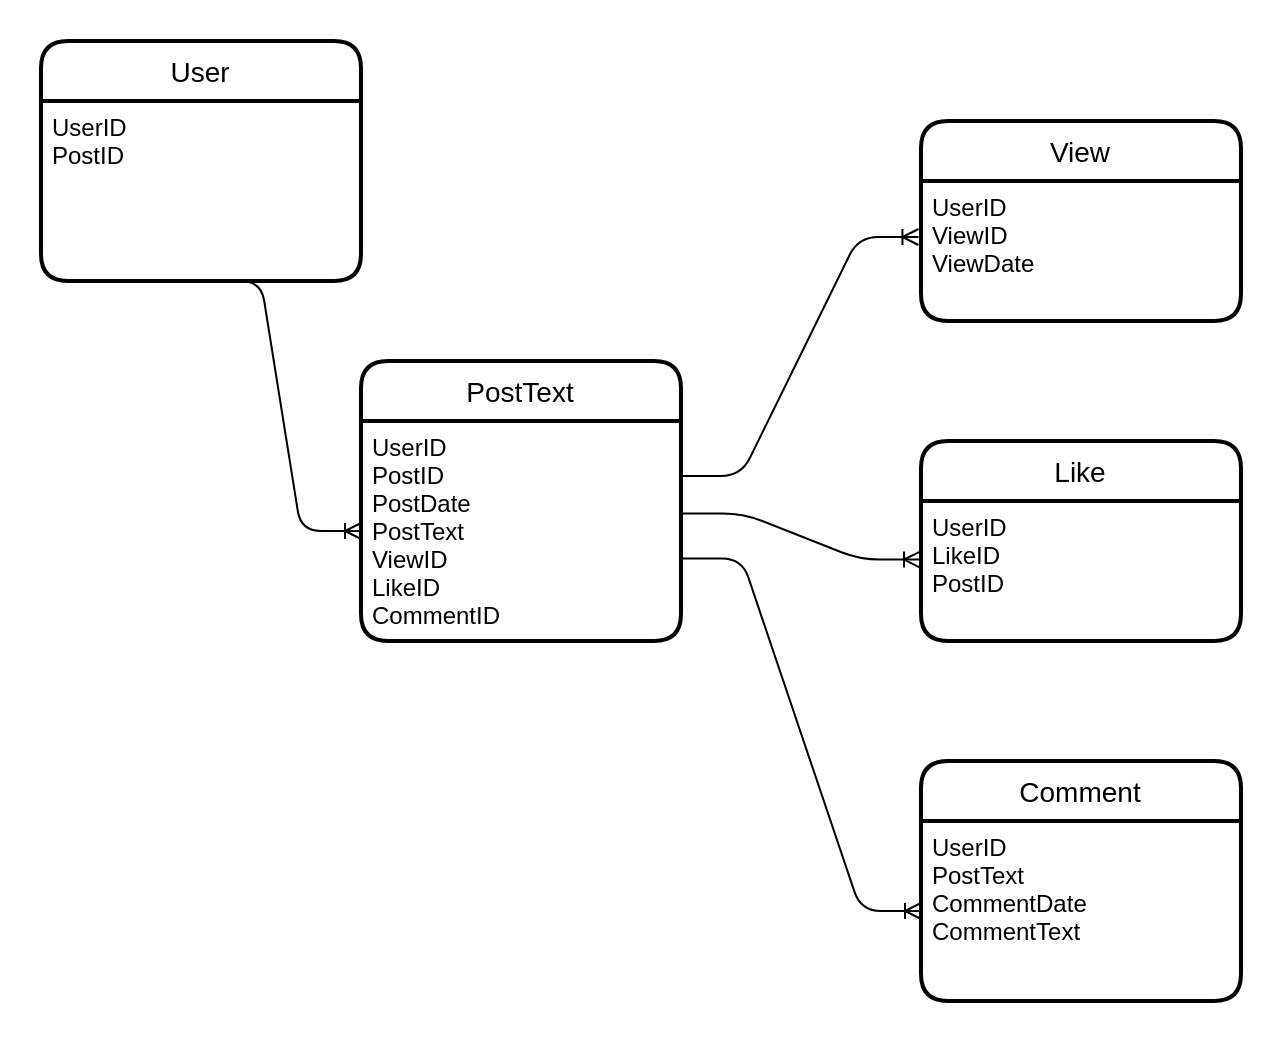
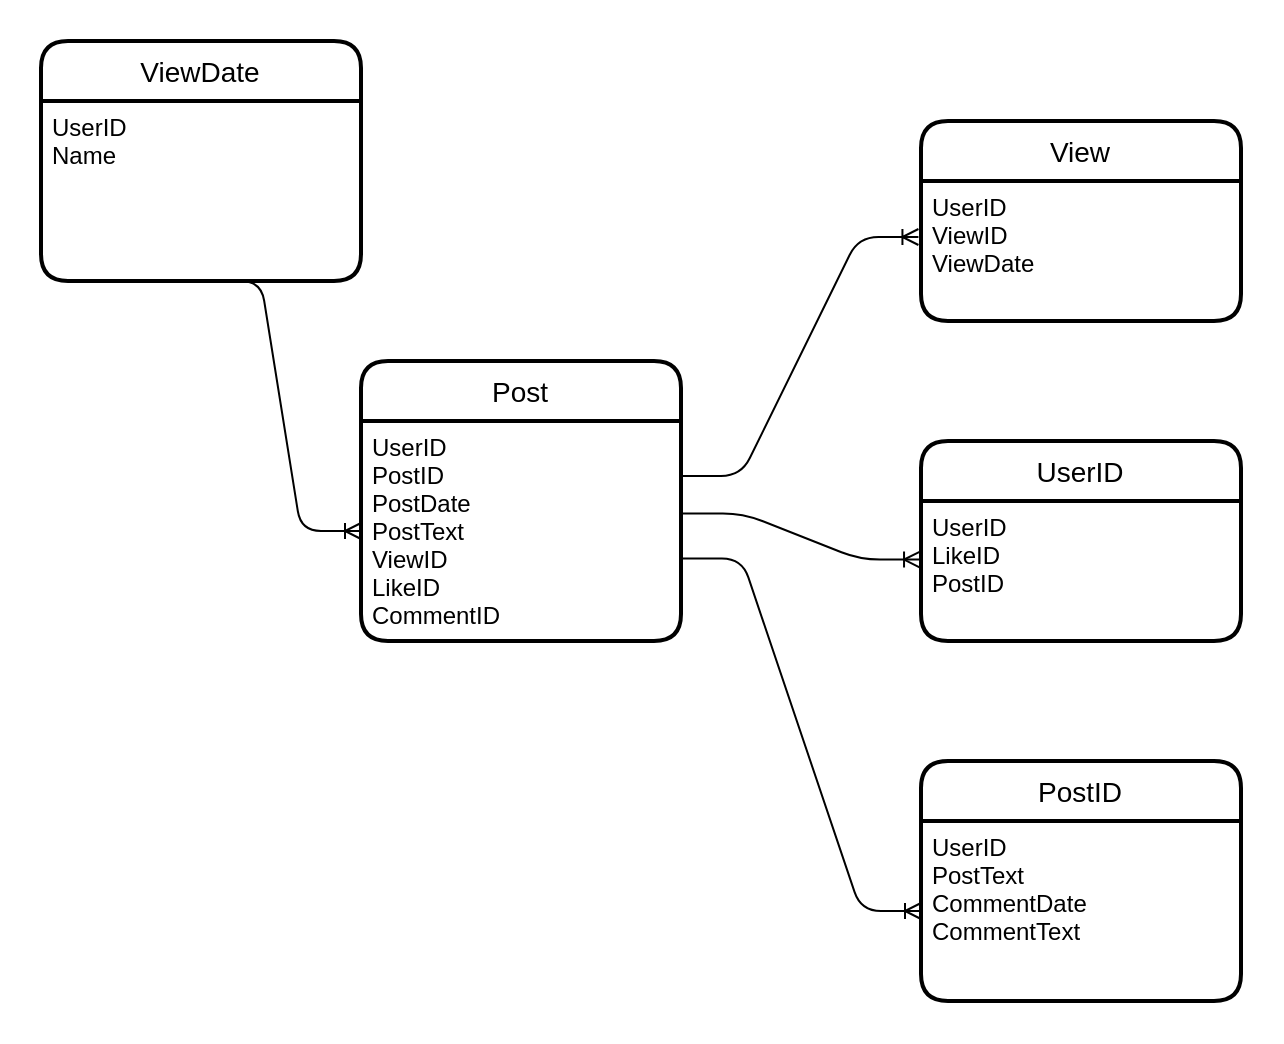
node "User": label "User" -> "ViewDate"
node "UserID PostID": label "UserID PostID" -> "UserID Name"
node "PostText": label "PostText" -> "Post"
node "Like": label "Like" -> "UserID"
node "Comment": label "Comment" -> "PostID"
